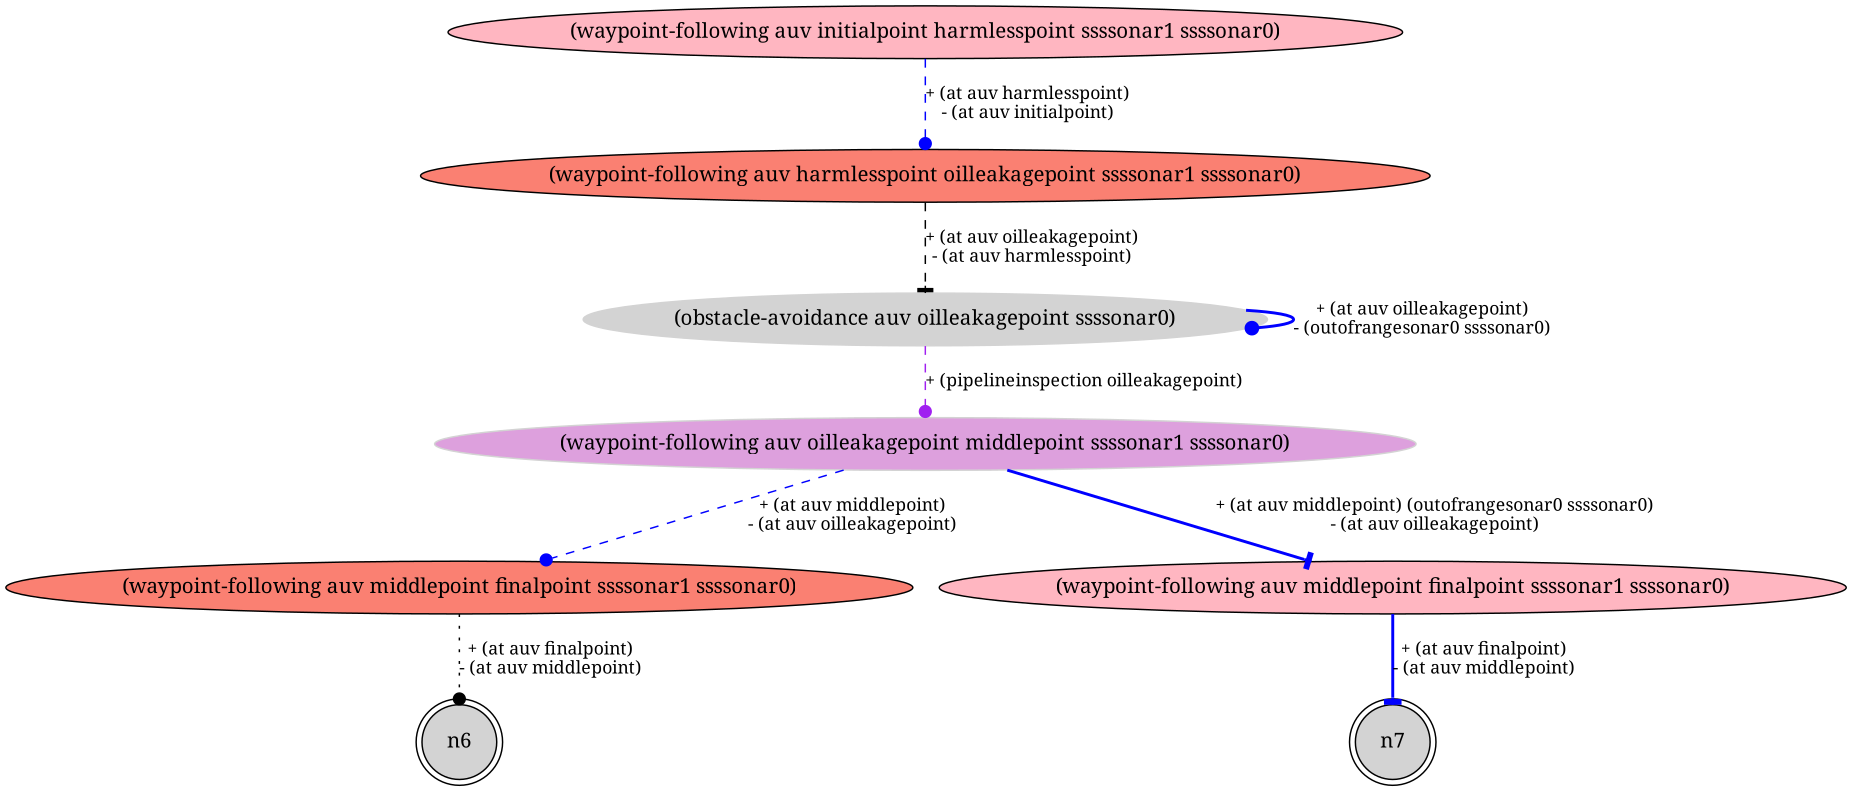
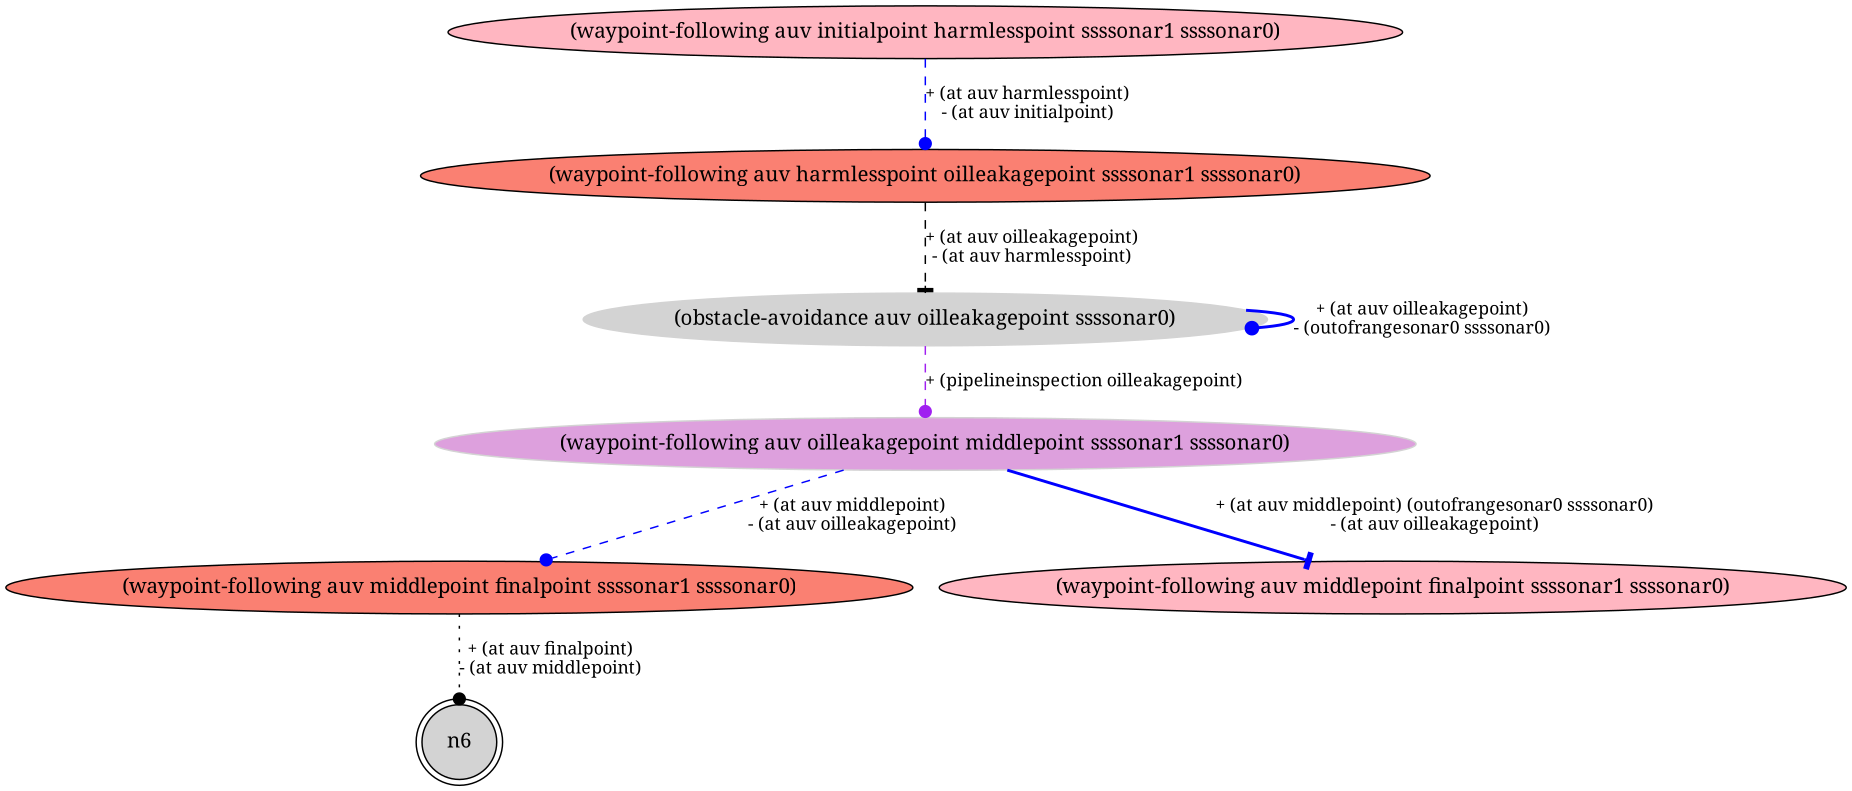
node "n7": removed
